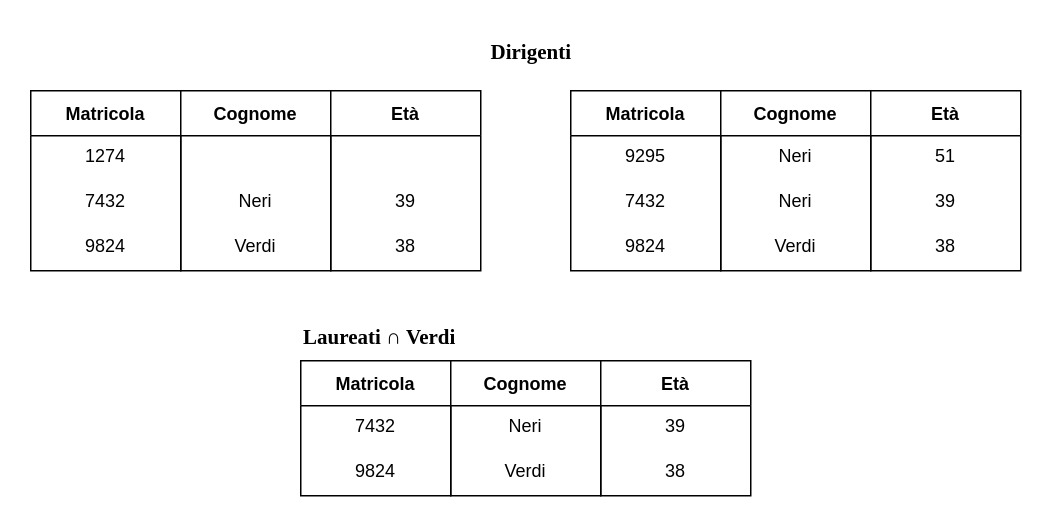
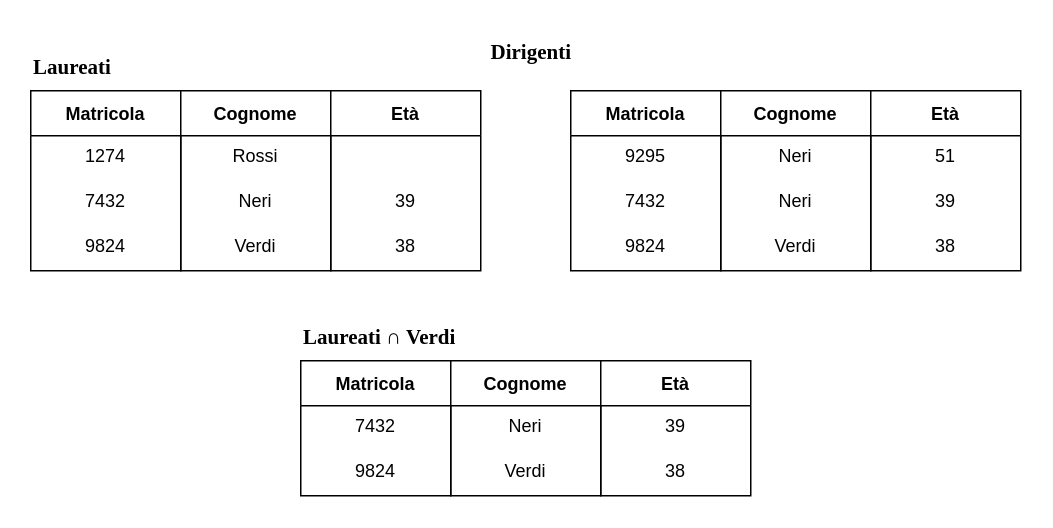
node "Laureati": added
node "Rossi": added
